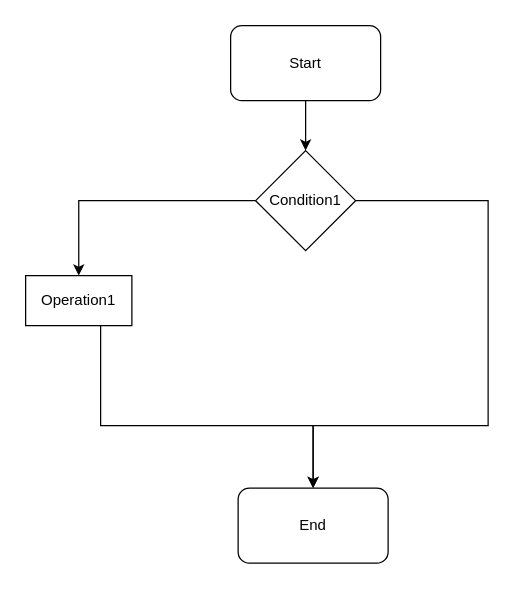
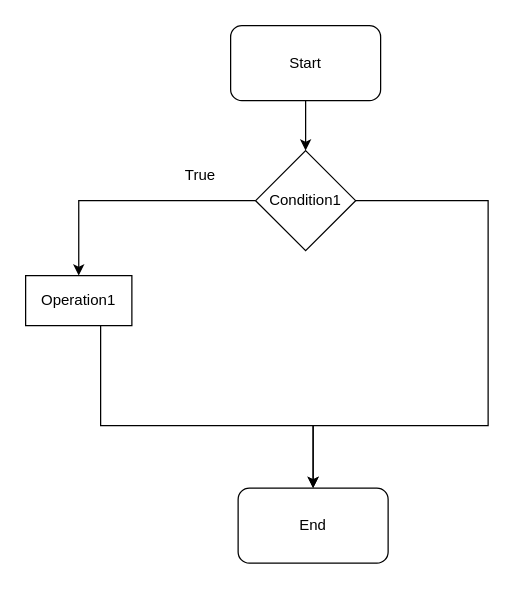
node "True": added
